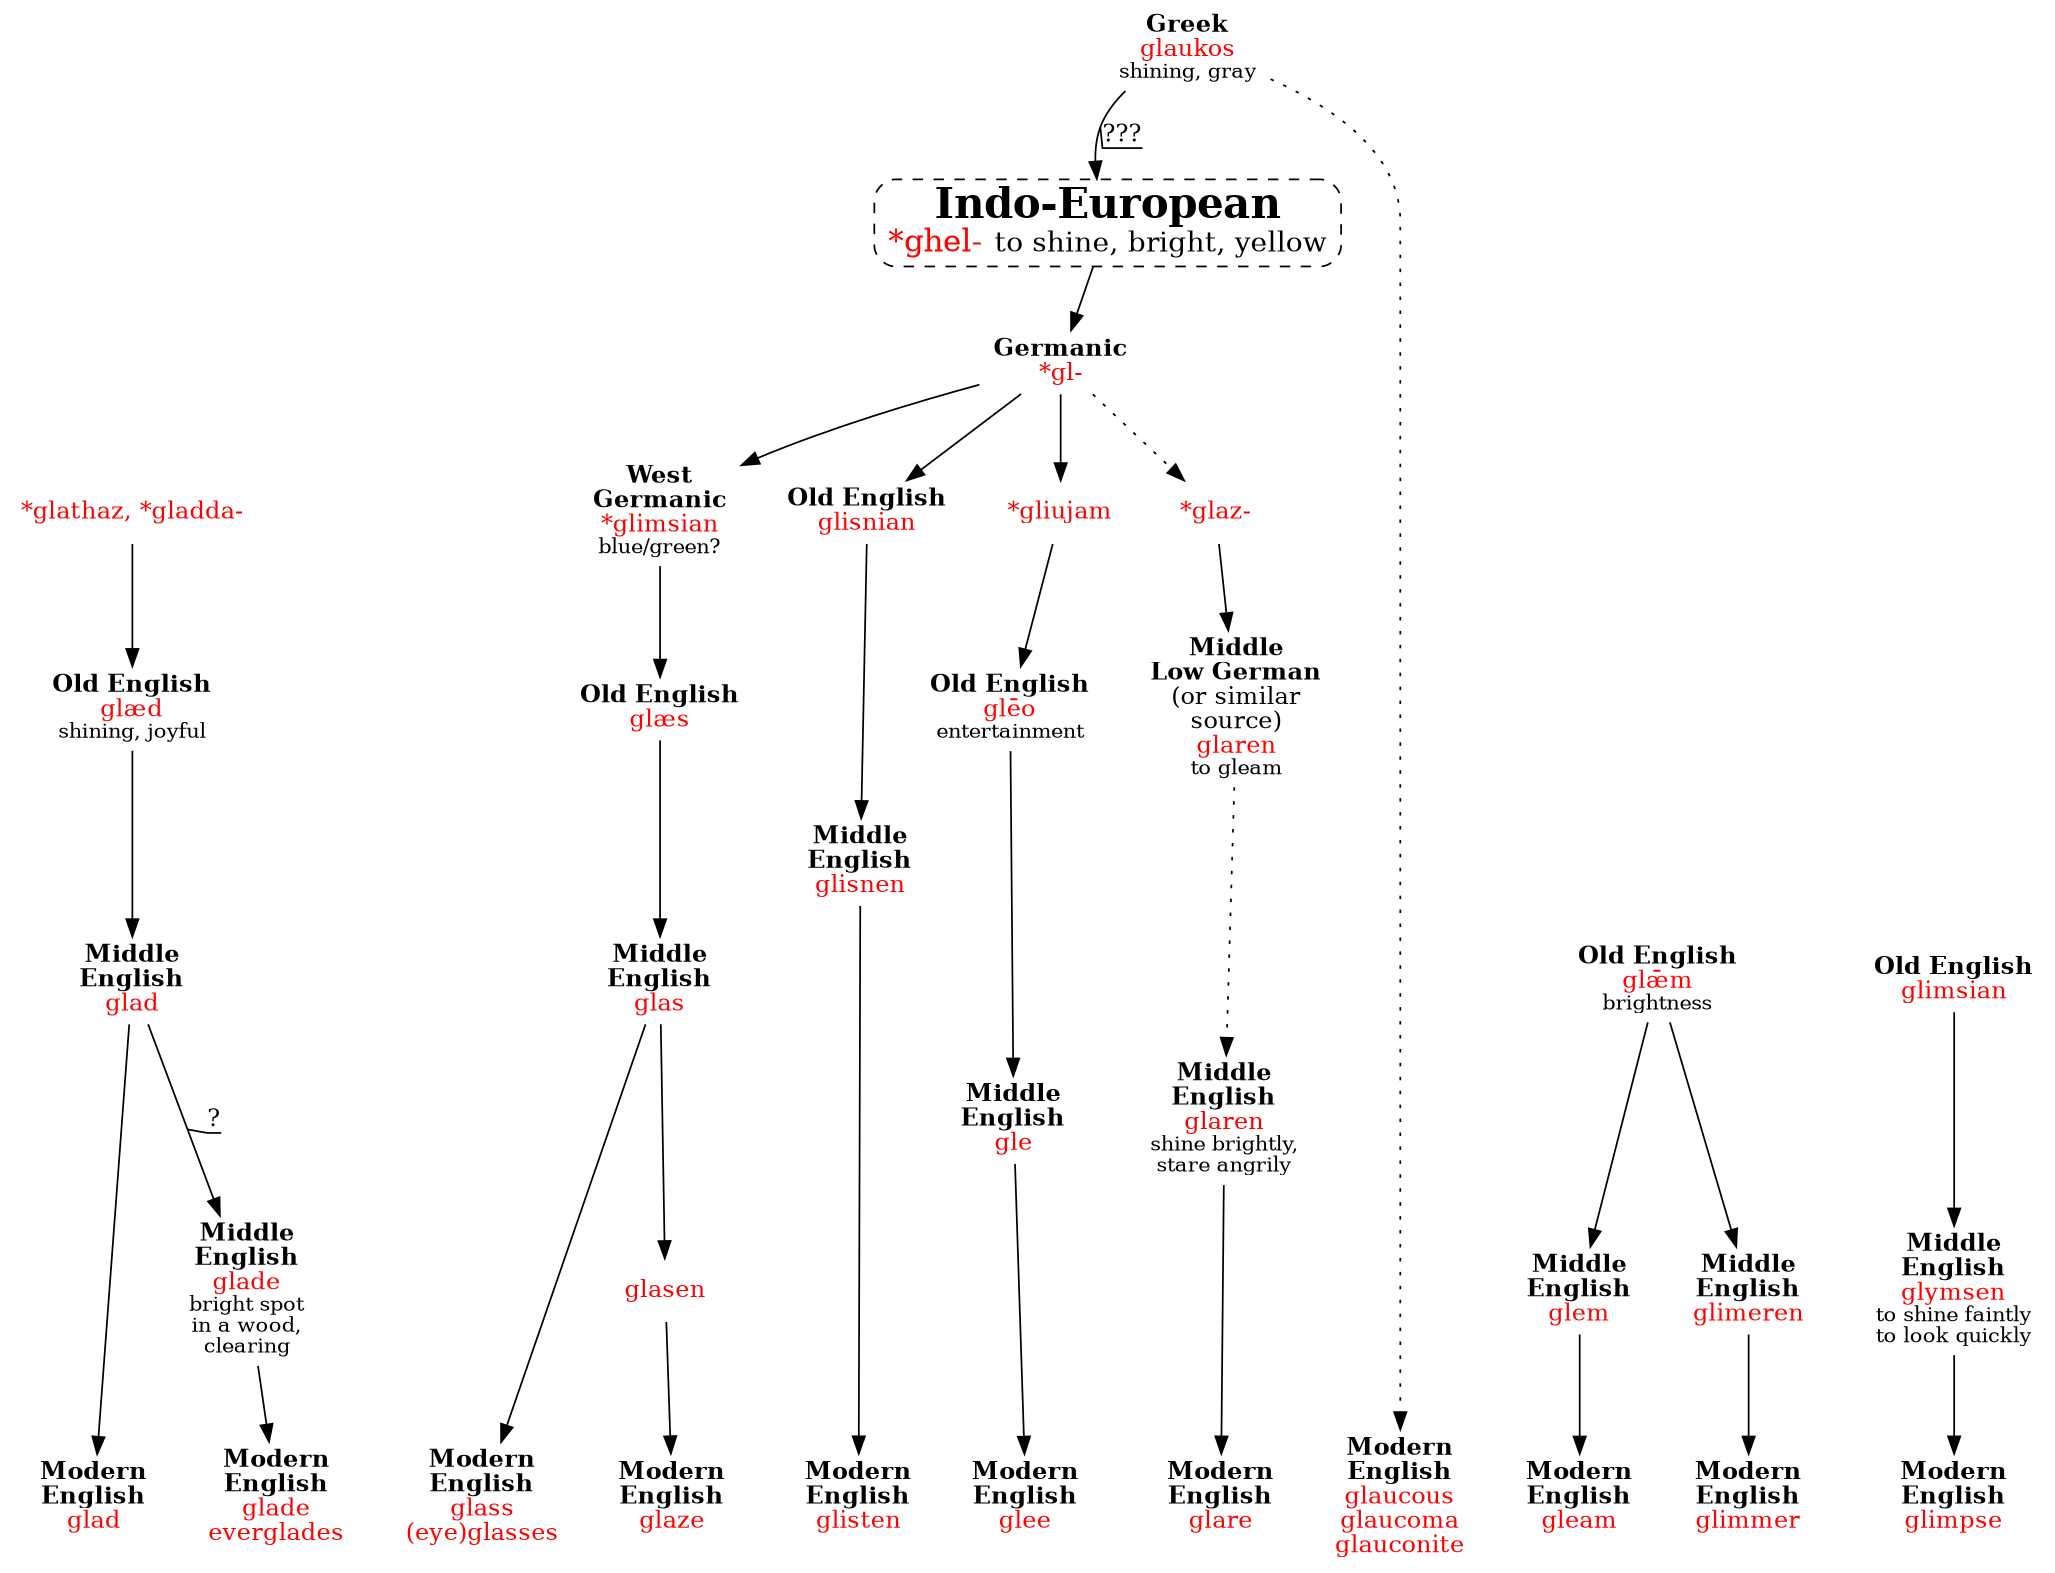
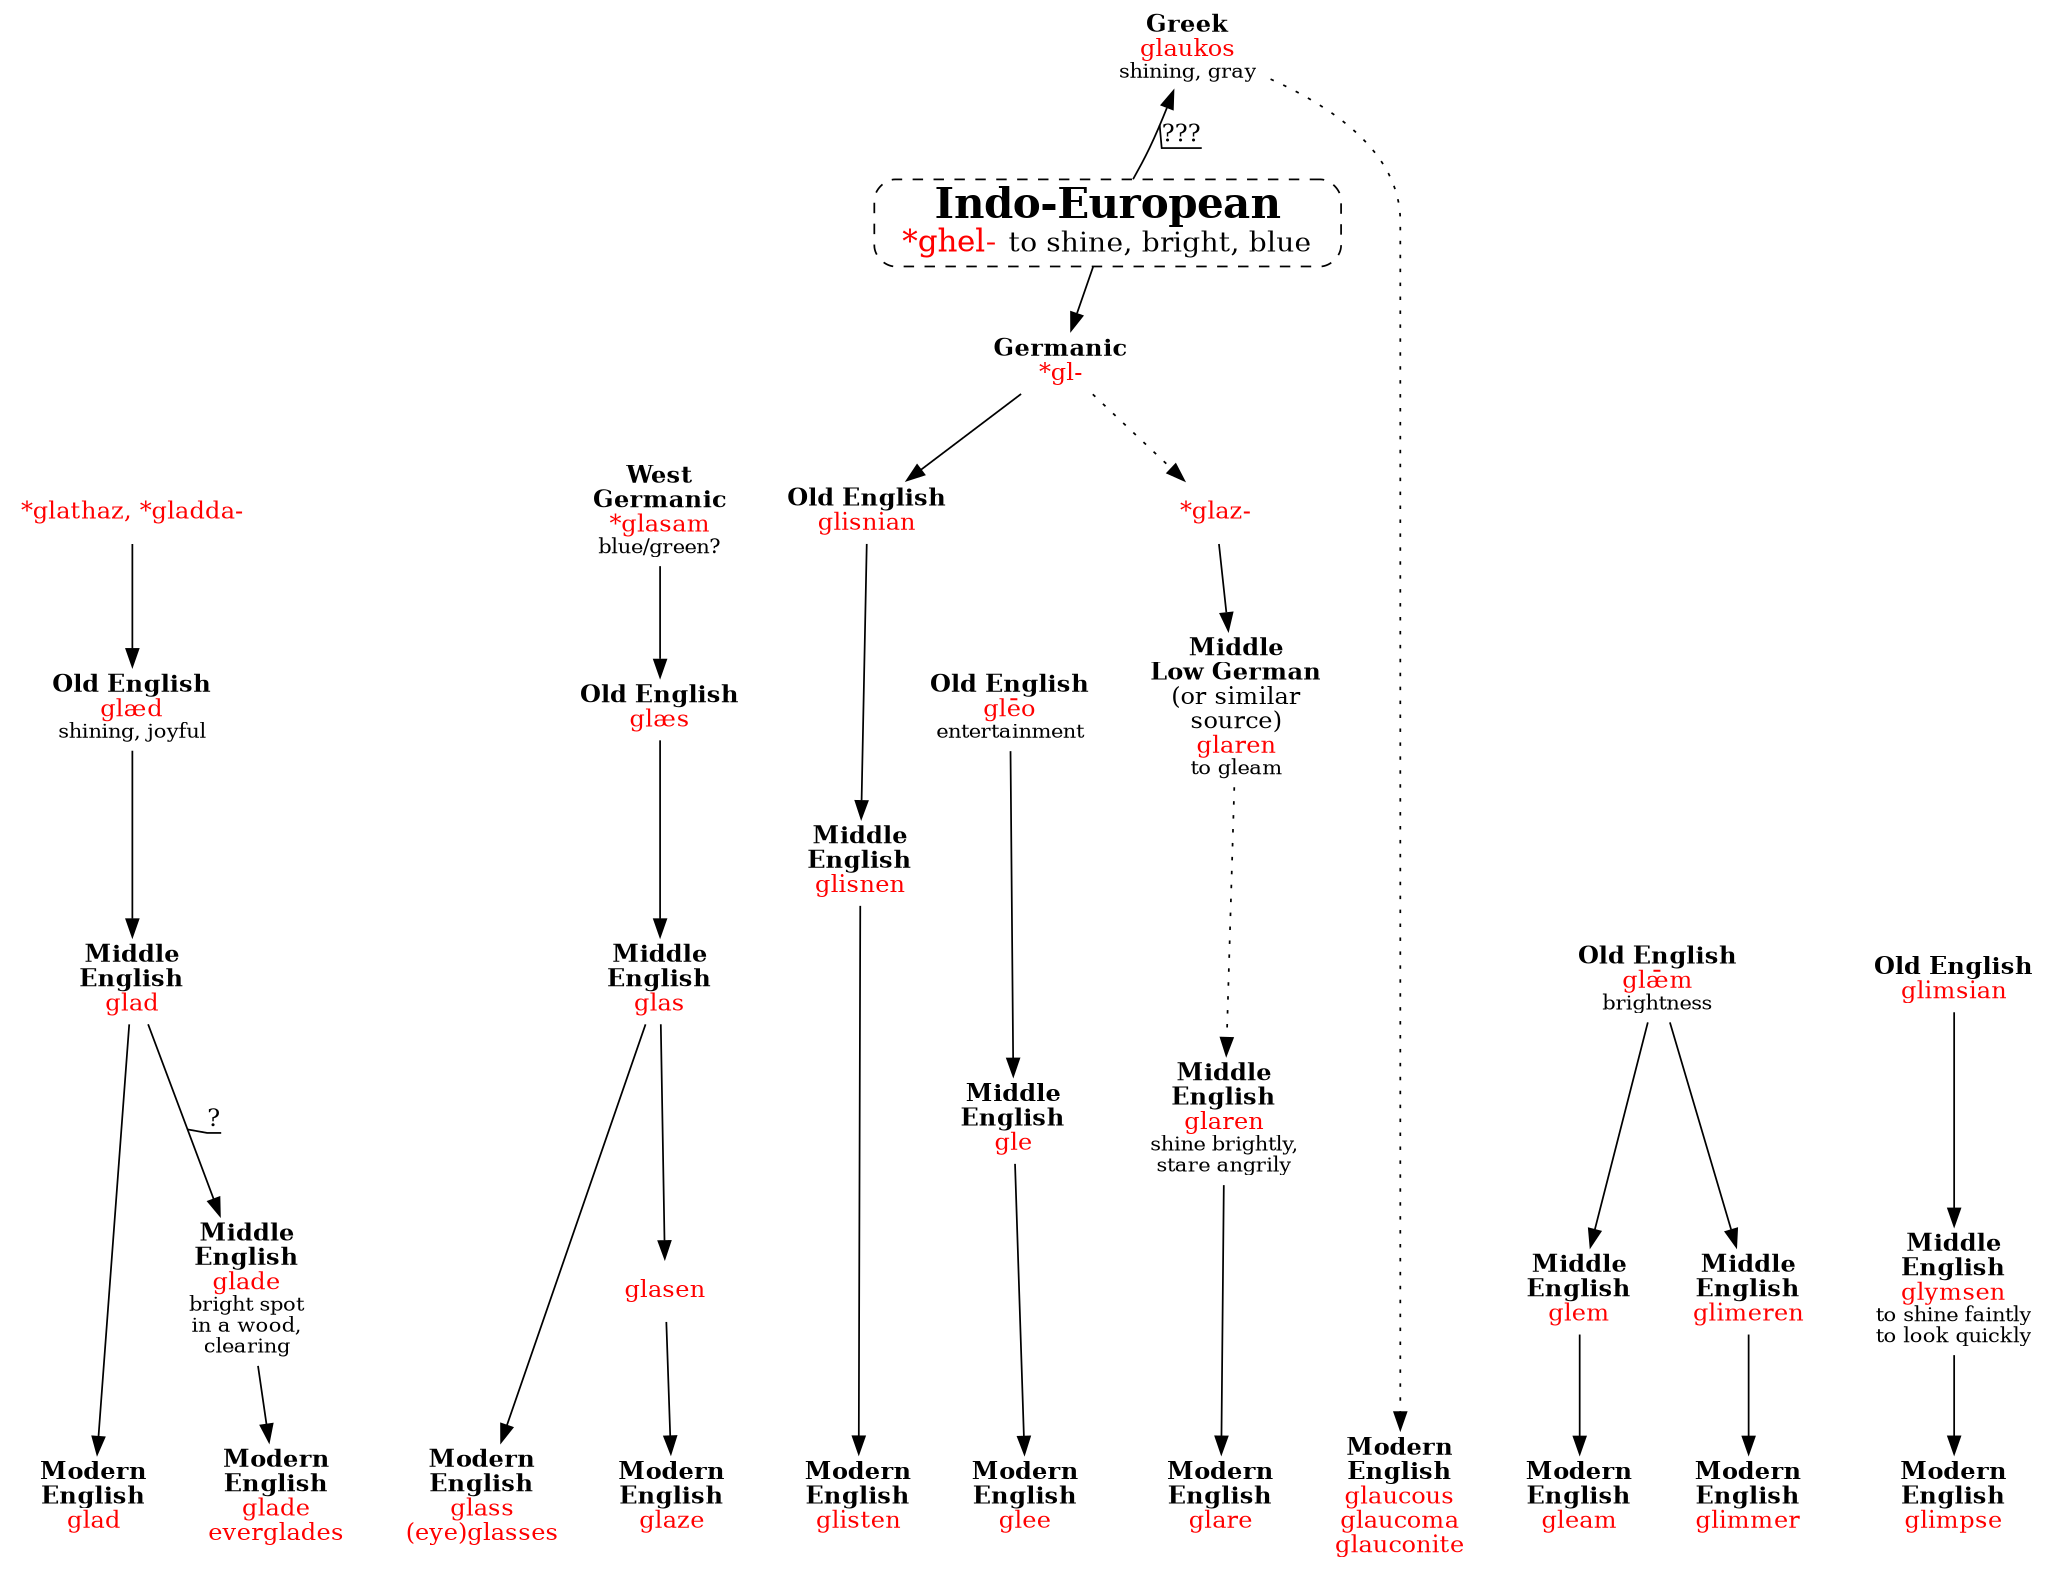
edge "Greek" -> "Indo-European": reversed
node "Indo-European": text "to shine, bright, yellow" -> "to shine, bright, blue"
edge "Germanic" -> "West": removed
node "*gliujam": removed
node "West": text "*glimsian" -> "*glasam"
